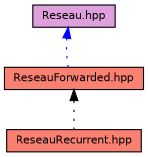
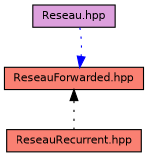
edge "ReseauForwarded.hpp" -> "Reseau.hpp": reversed
